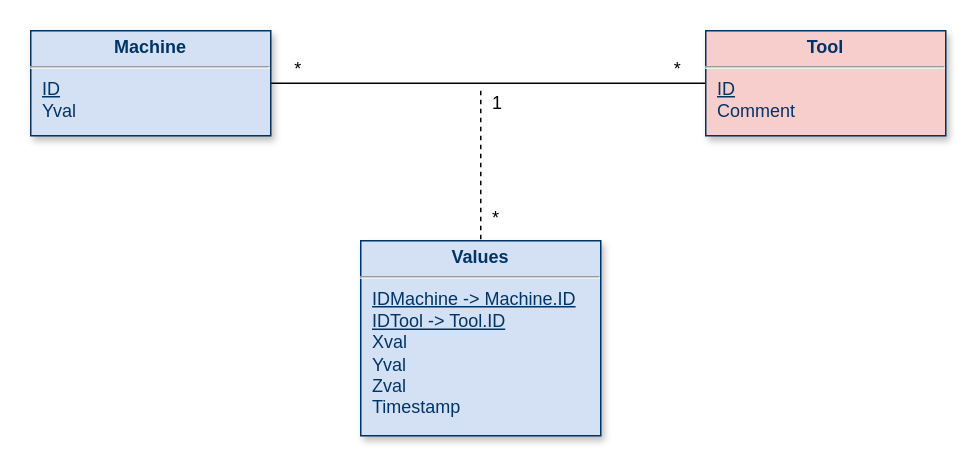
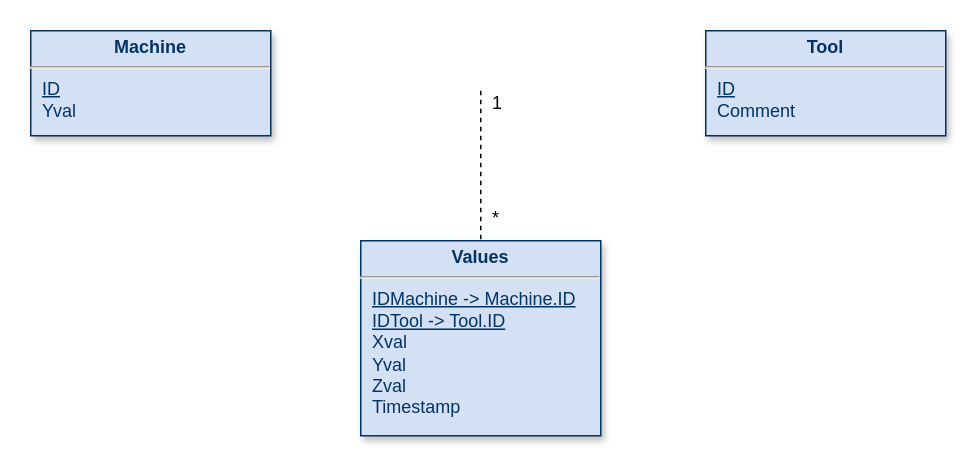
edge "Machine ID Yval" -- "Tool ID Comment": removed, labels "*", "*"
node "Tool ID Comment": fillcolor #f8cecc -> #d4e1f5
